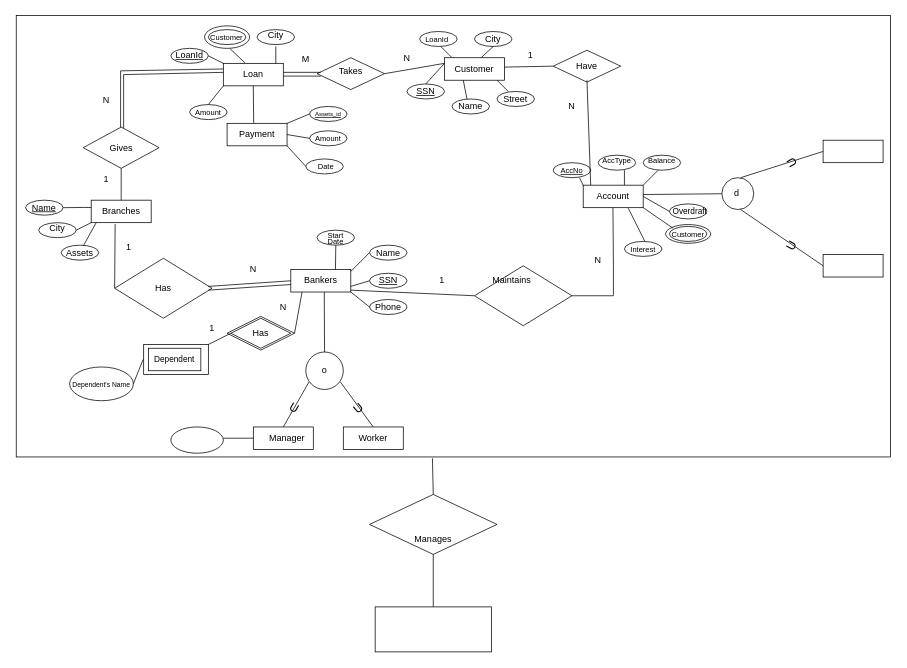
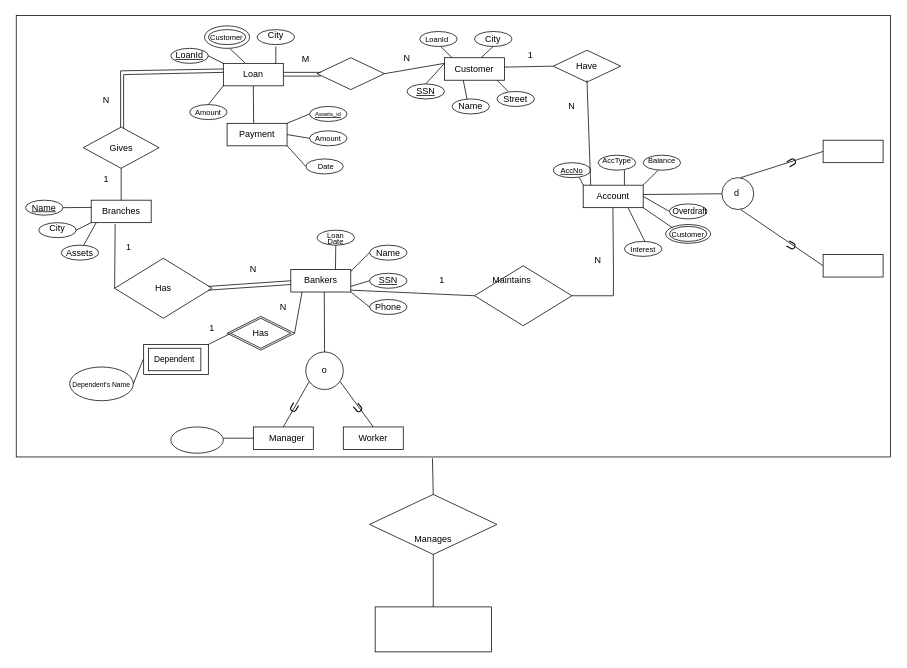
node "Takes": removed
node "Start Date": label "Start Date" -> "Loan Date"
